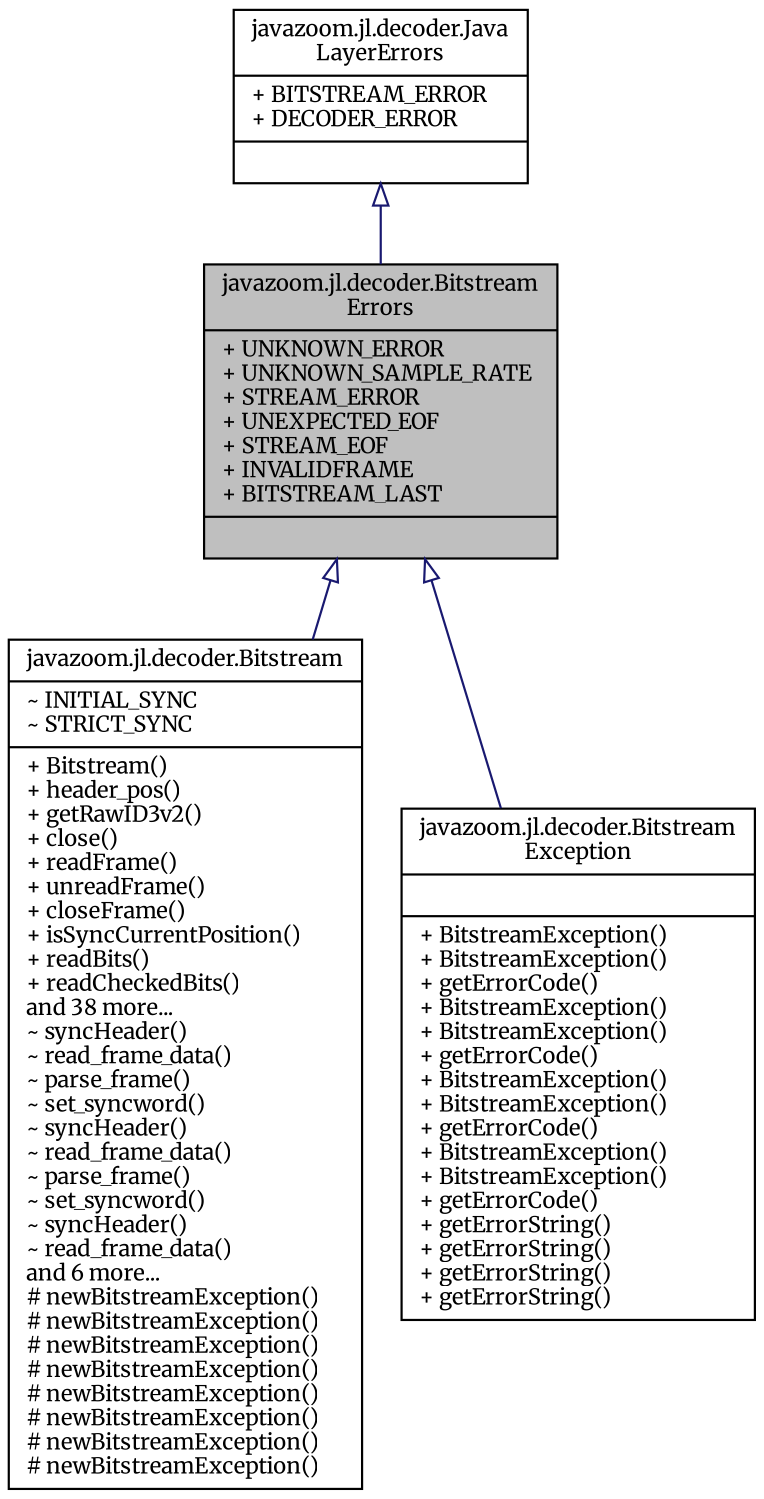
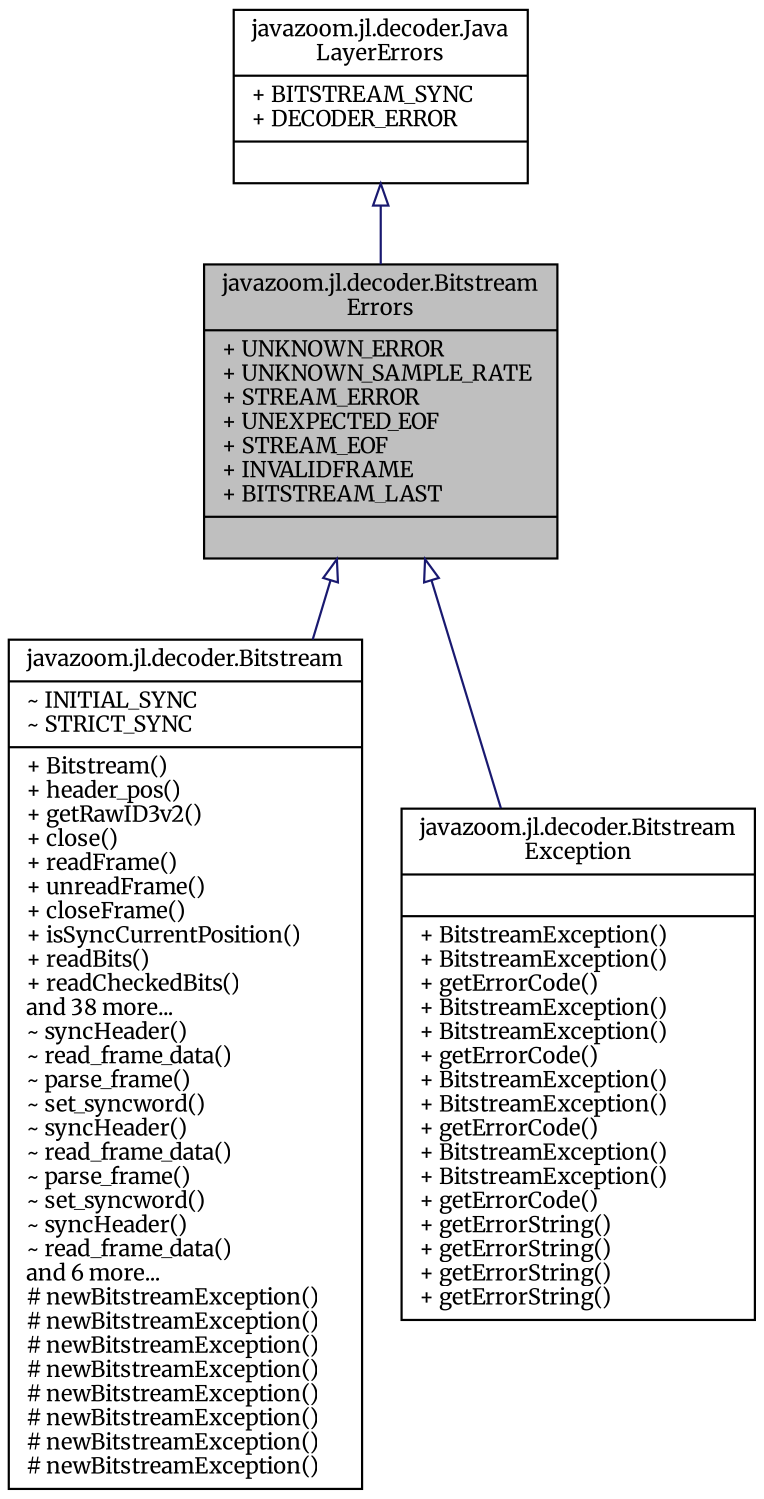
node "javazoom.jl.decoder.Java": text "+ BITSTREAM_ERROR" -> "+ BITSTREAM_SYNC"
